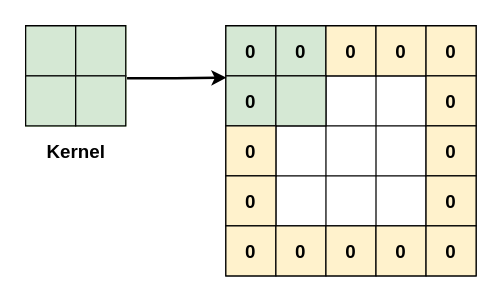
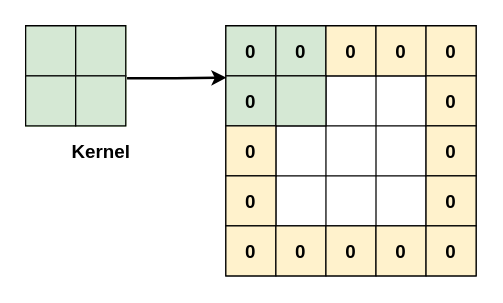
node "Kernel": moved (76, 151) -> (101, 151)
